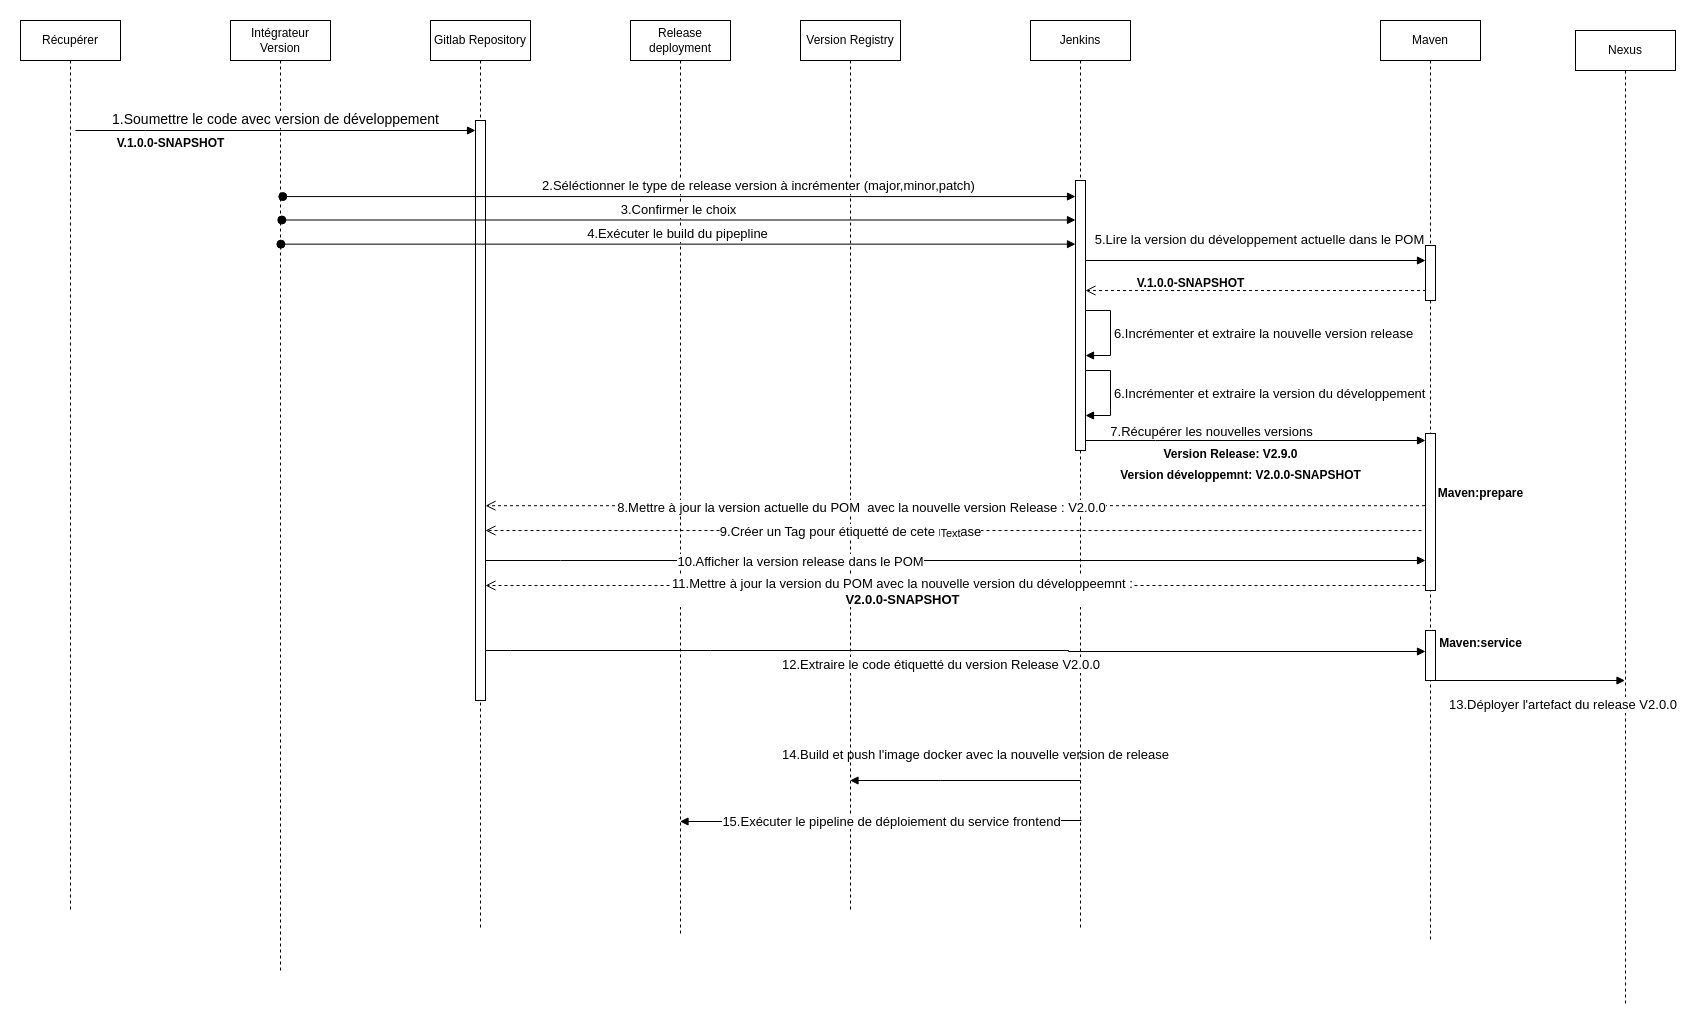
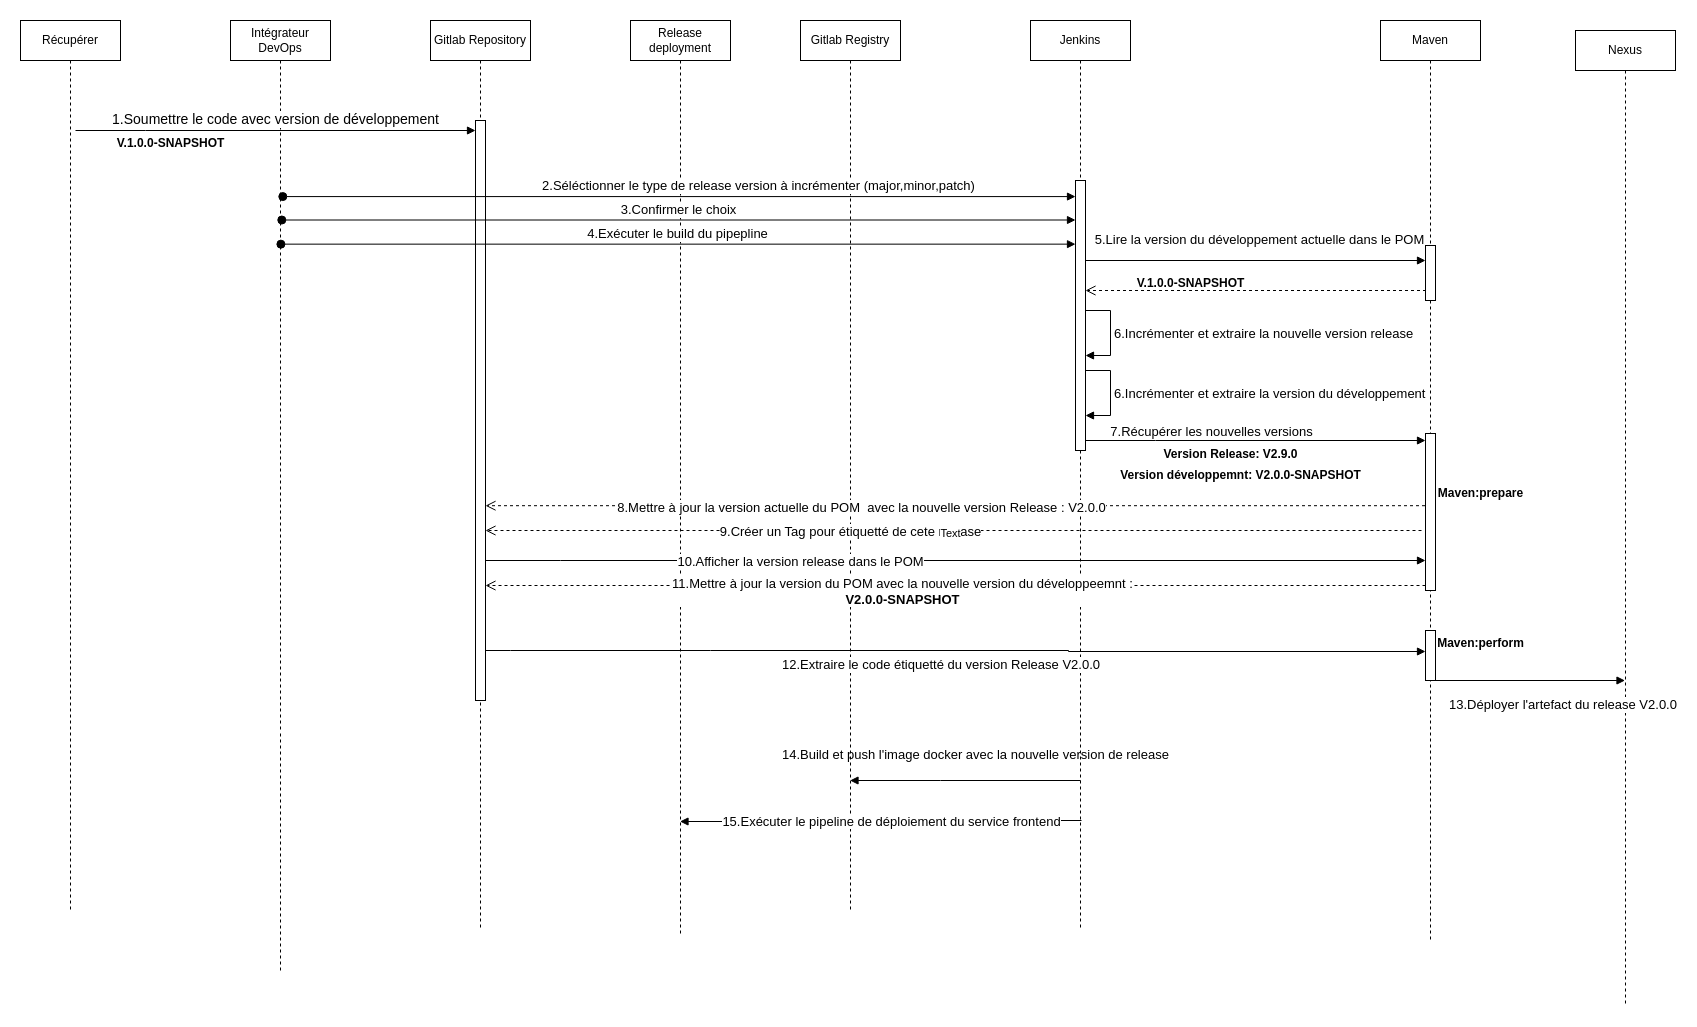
node "Intégrateur Version": label "Intégrateur Version" -> "Intégrateur DevOps"
node "Version Registry": label "Version Registry" -> "Gitlab Registry"
node "Maven:service": label "Maven:service" -> "Maven:perform"
